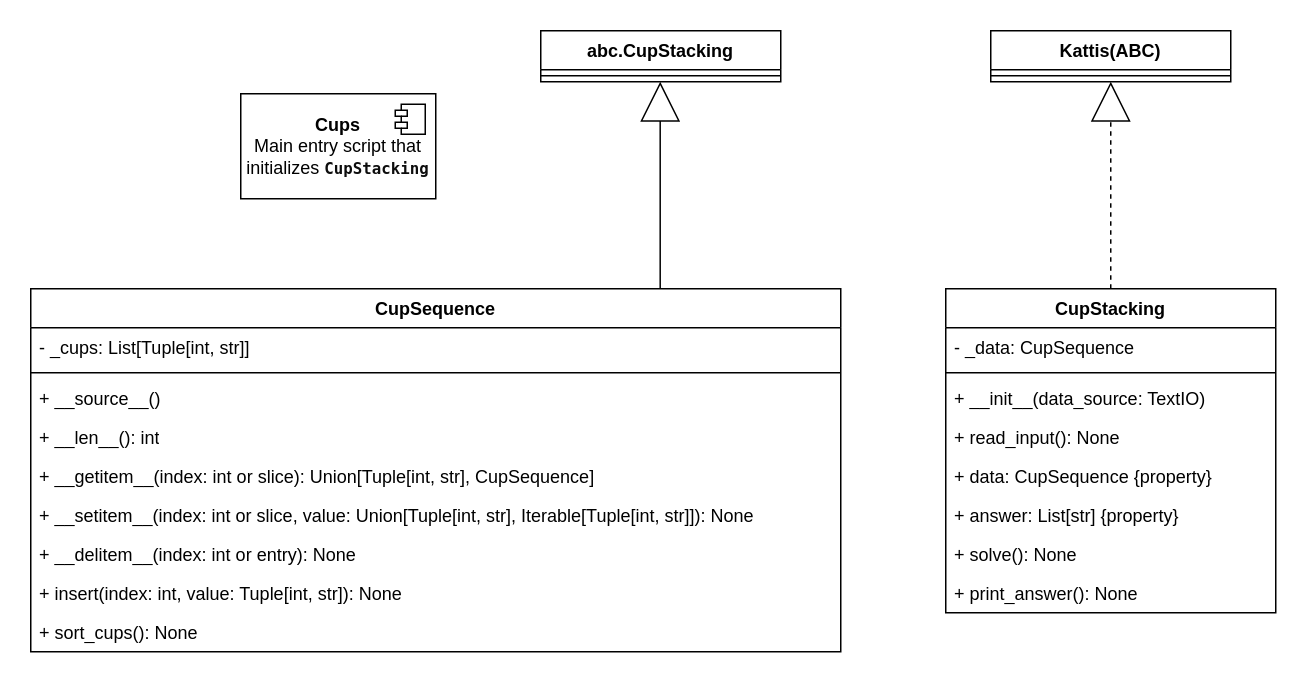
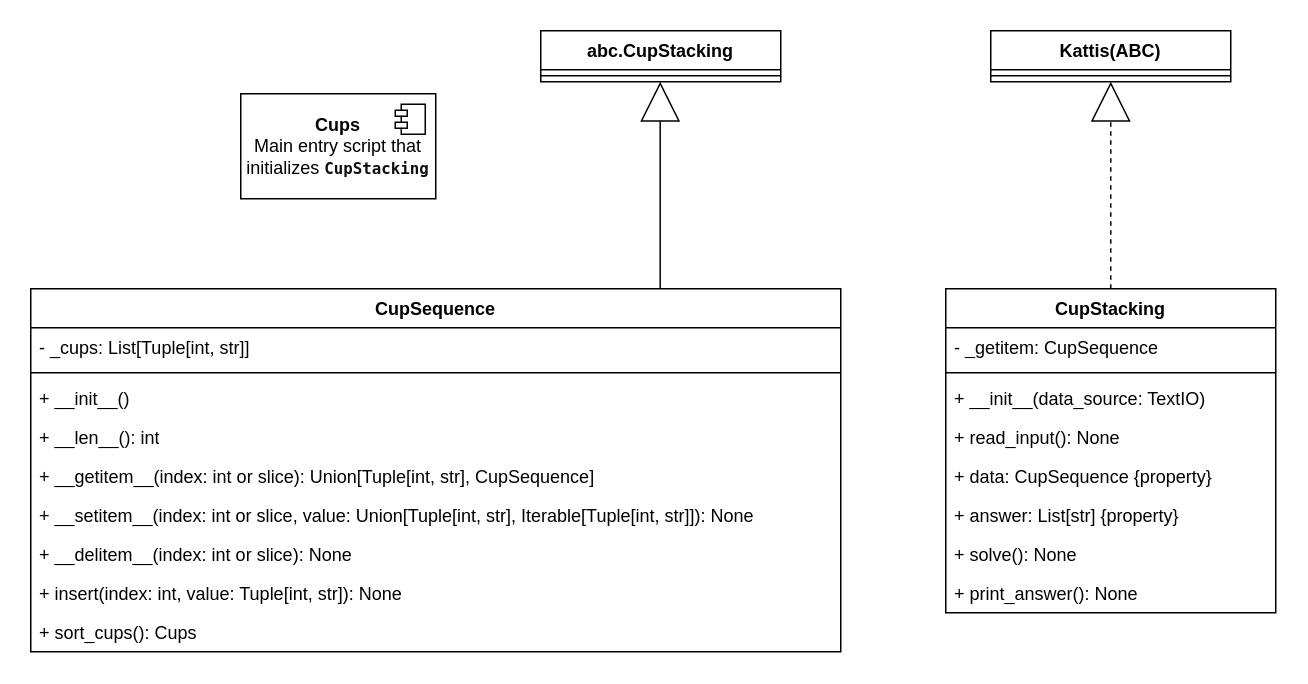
node "- _data: CupSequence": label "- _data: CupSequence" -> "- _getitem: CupSequence"
node "+ __source__()": label "+ __source__()" -> "+ __init__()"
node "+ __delitem__(index: int or entry): None": label "+ __delitem__(index: int or entry): None" -> "+ __delitem__(index: int or slice): None"
node "+ sort_cups(): None": label "+ sort_cups(): None" -> "+ sort_cups(): Cups"
